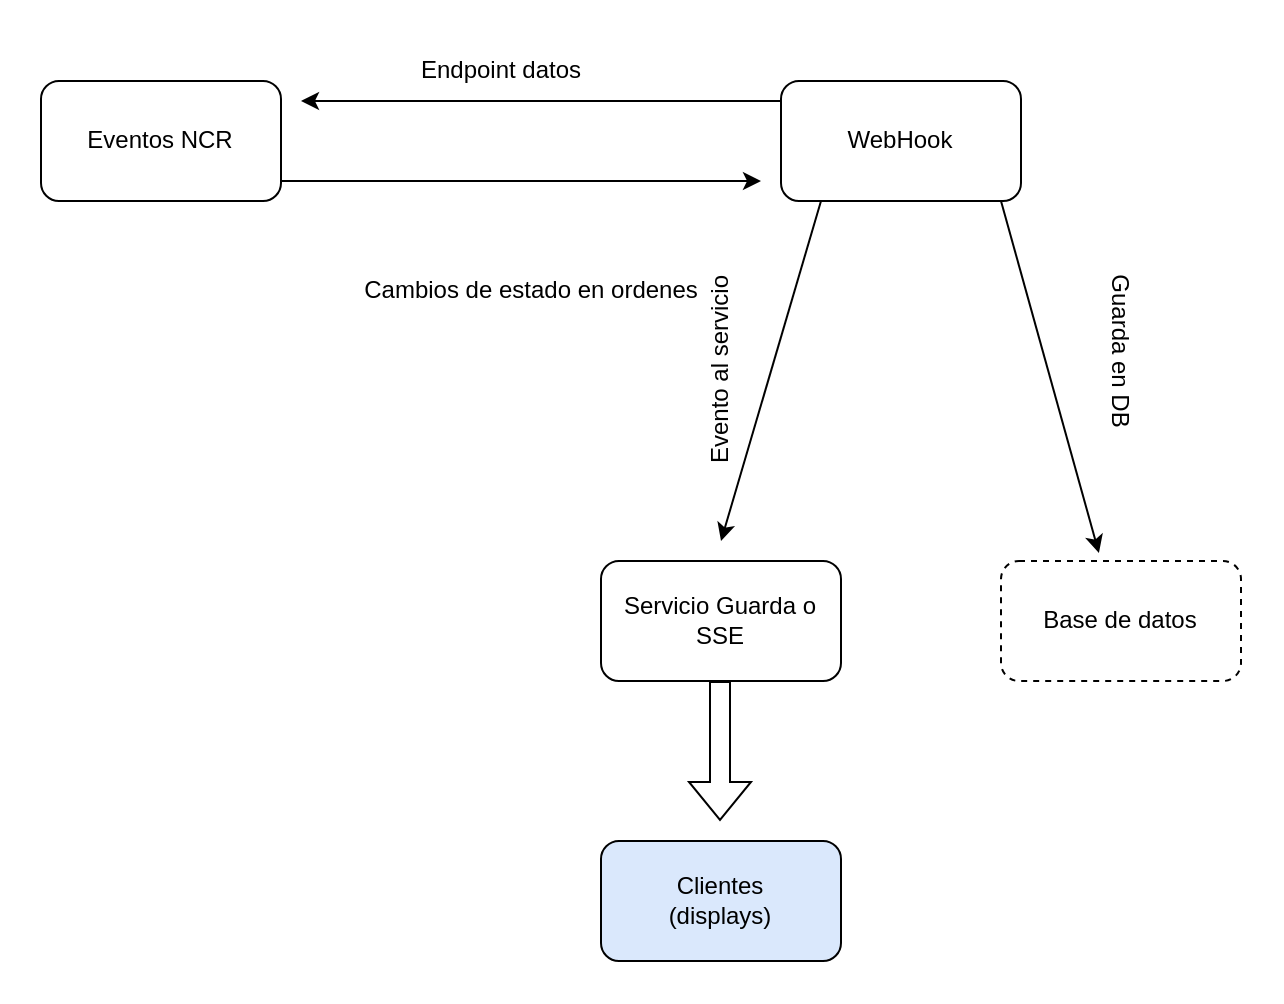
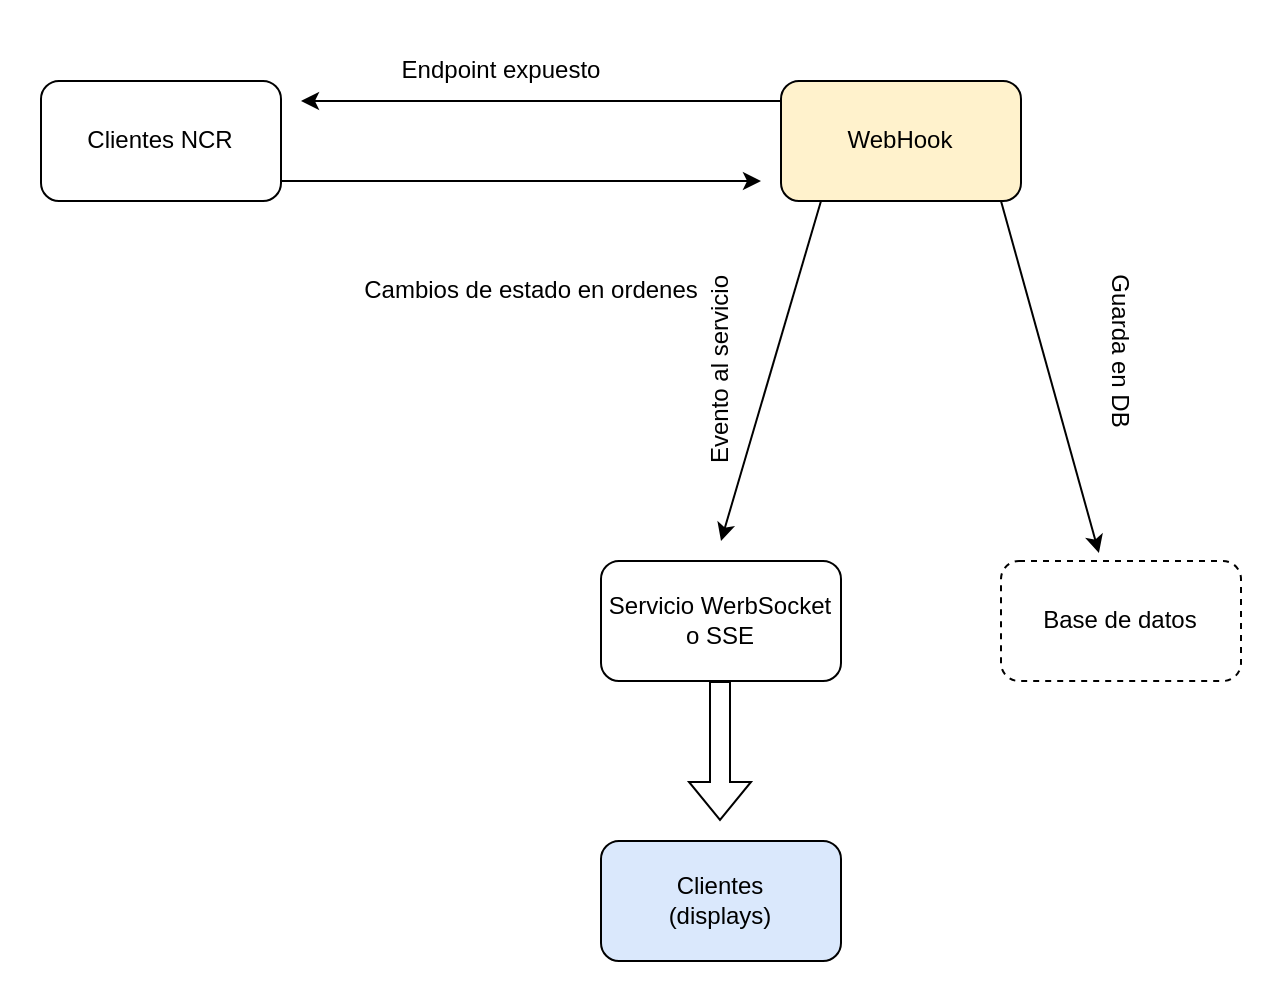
node "Endpoint datos": label "Endpoint datos" -> "Endpoint expuesto"
node "Eventos NCR": label "Eventos NCR" -> "Clientes NCR"
node "WebHook": fillcolor #ffffff -> #fff2cc
node "Servicio Guarda o SSE": label "Servicio Guarda o SSE" -> "Servicio WerbSocket o SSE"
